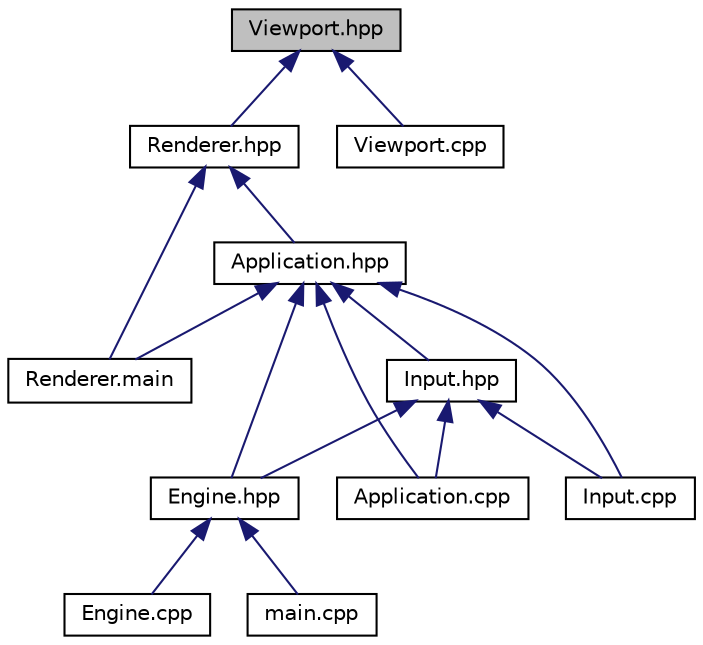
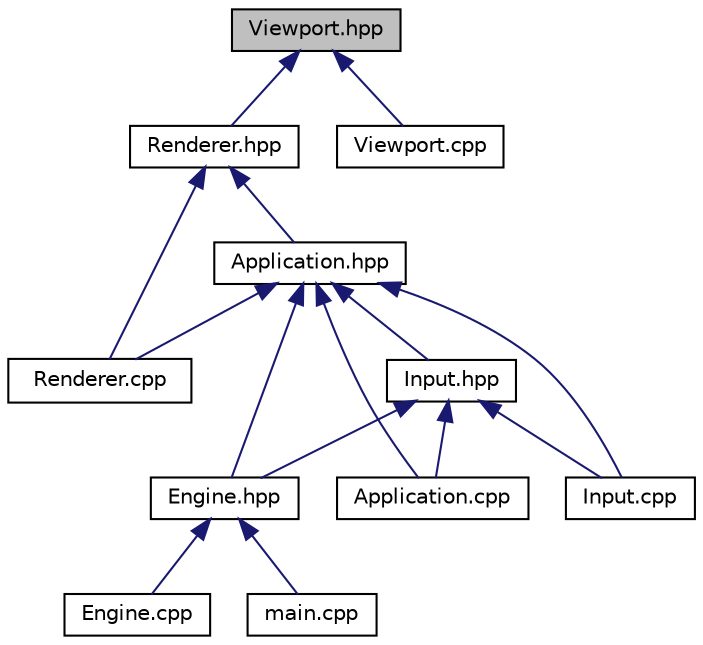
node "Renderer.main": label "Renderer.main" -> "Renderer.cpp"
